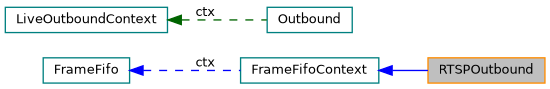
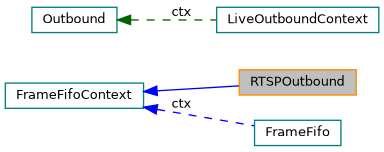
edge "Outbound" -> "LiveOutboundContext": reversed
edge "FrameFifoContext" -> "FrameFifo": reversed
